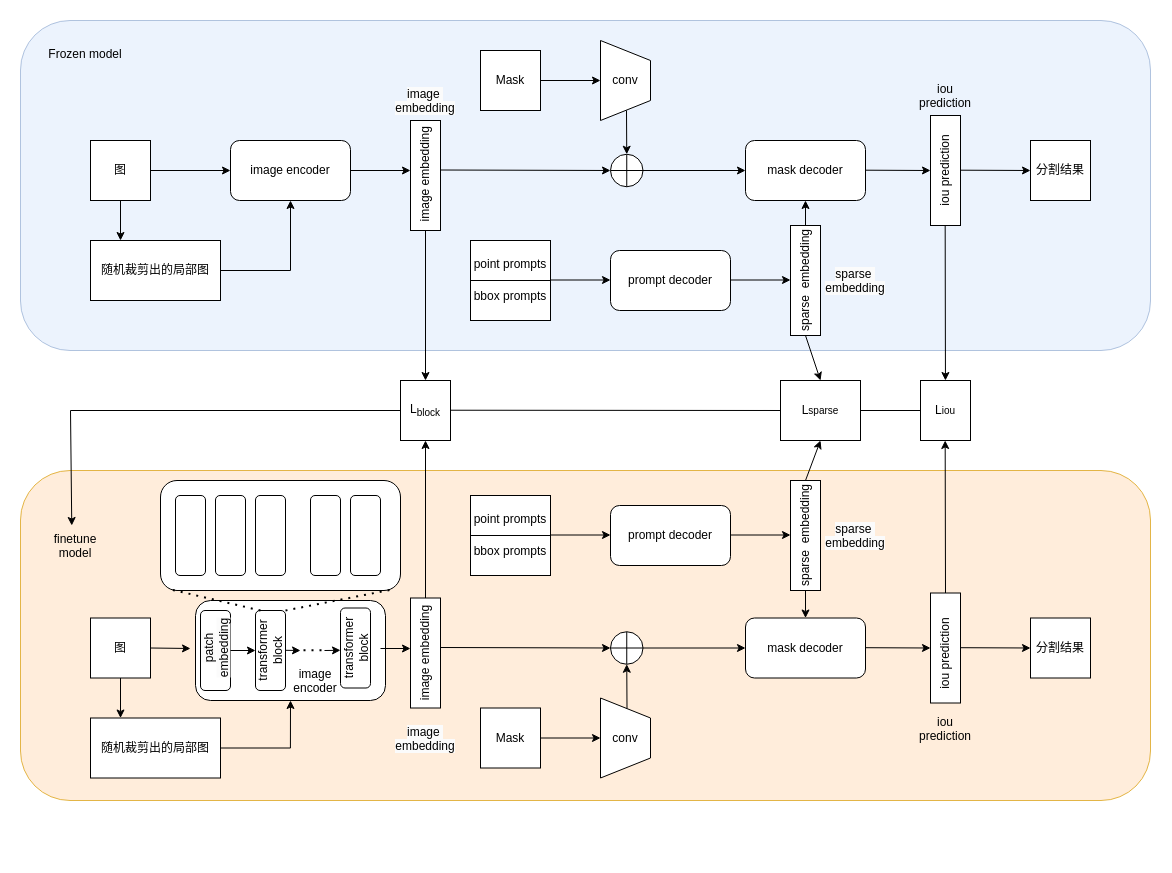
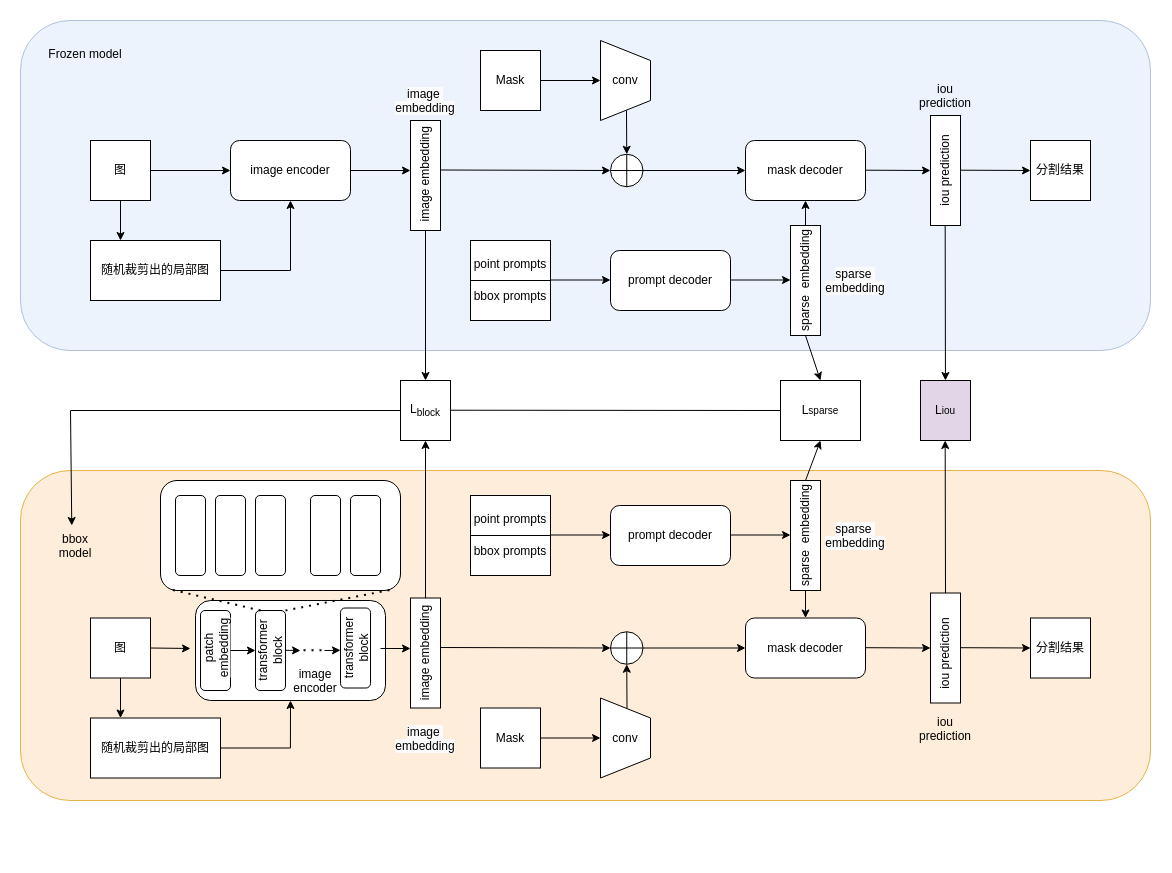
edge "Lsparse" -- "Liou": removed
node "Liou": fillcolor #ffffff -> #e1d5e7
node "finetune model": label "finetune model" -> "bbox model"
